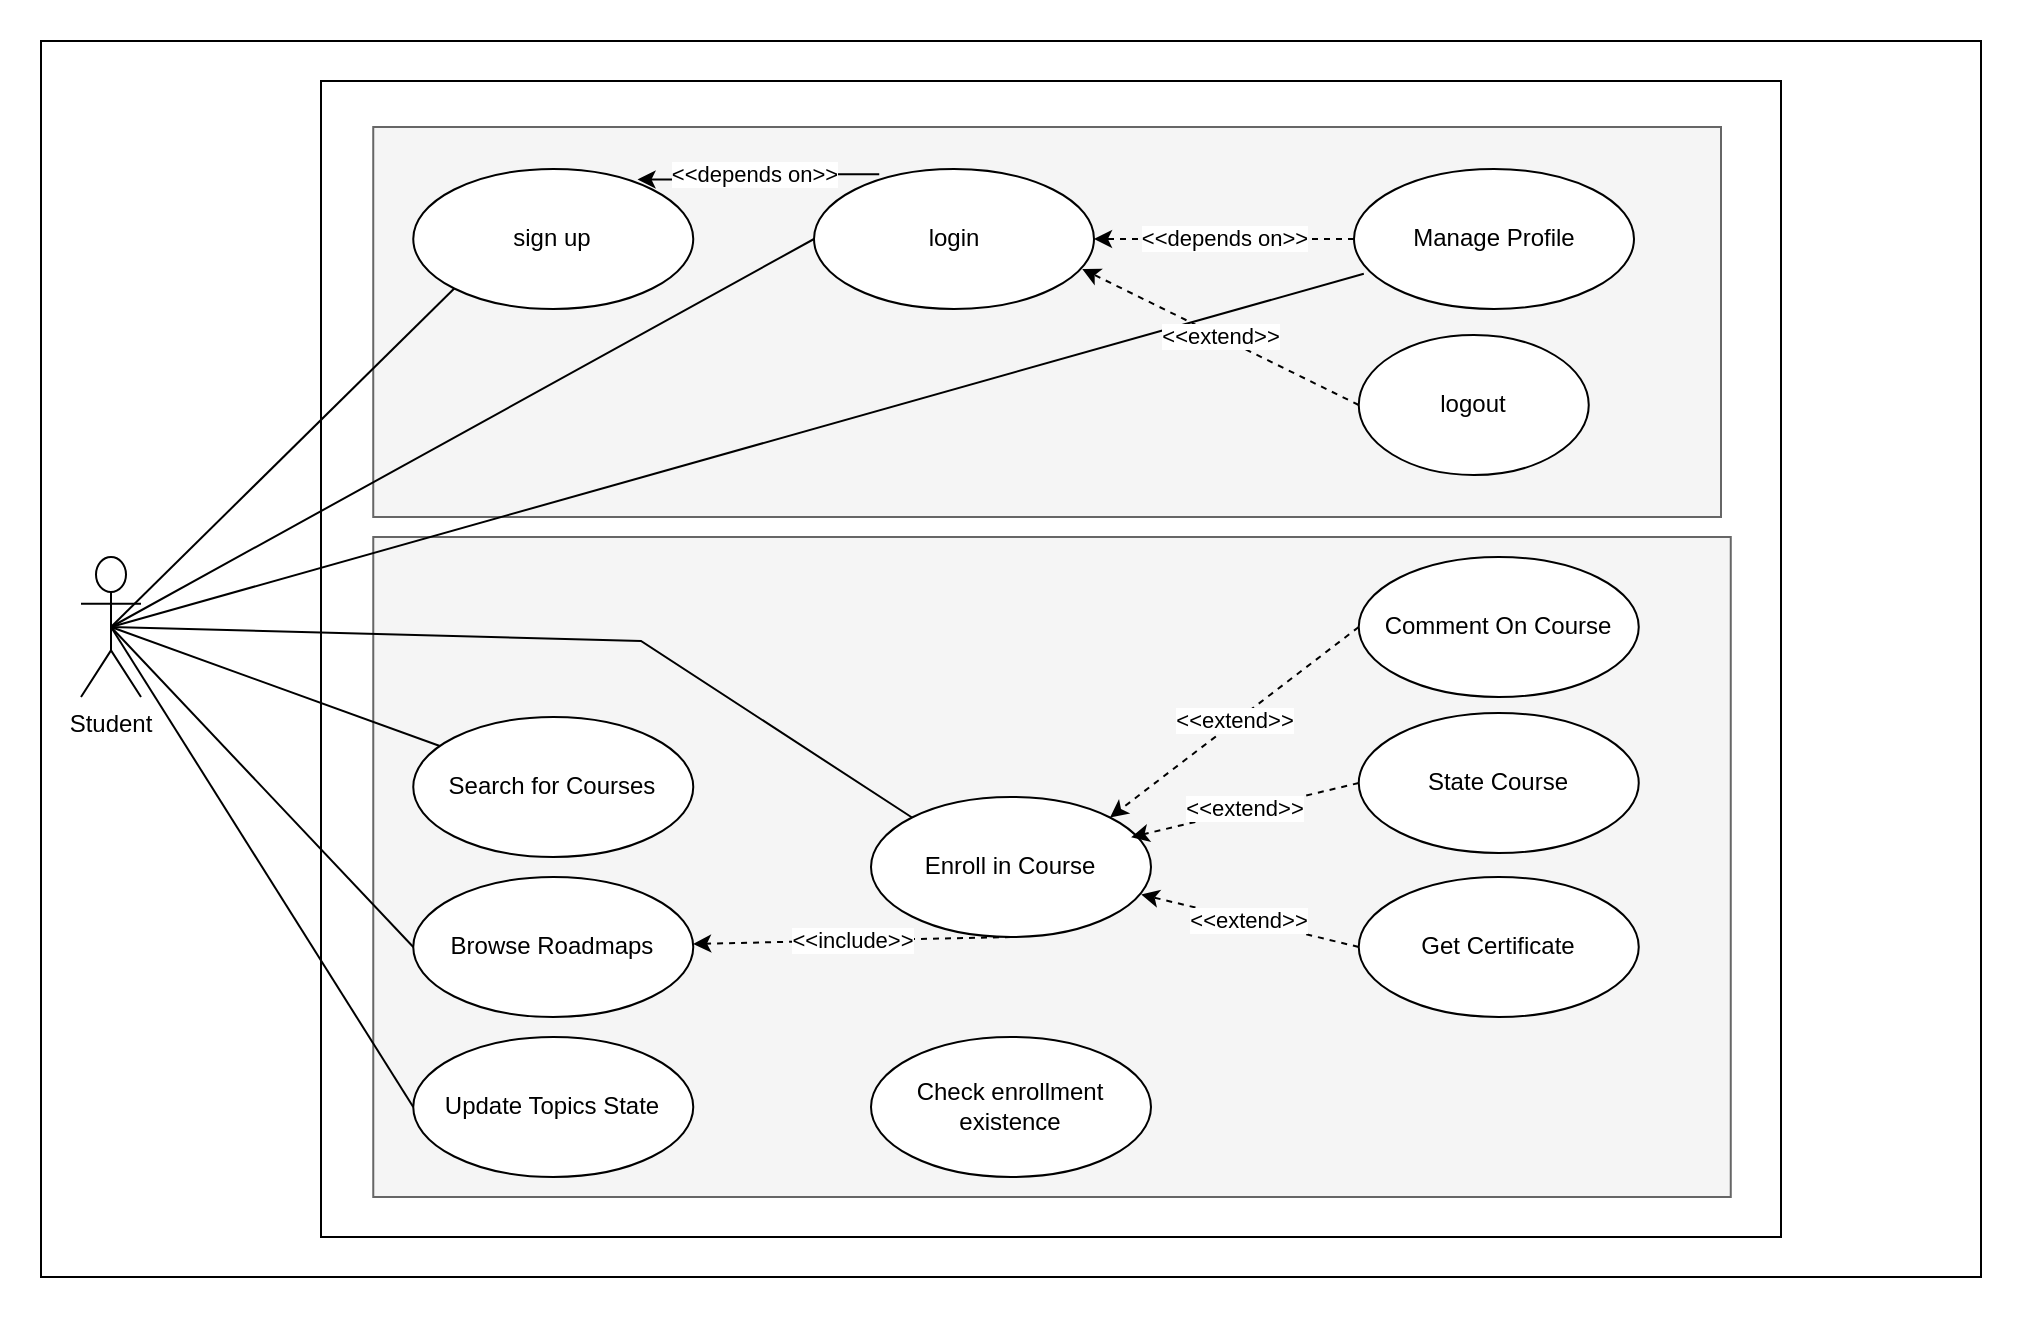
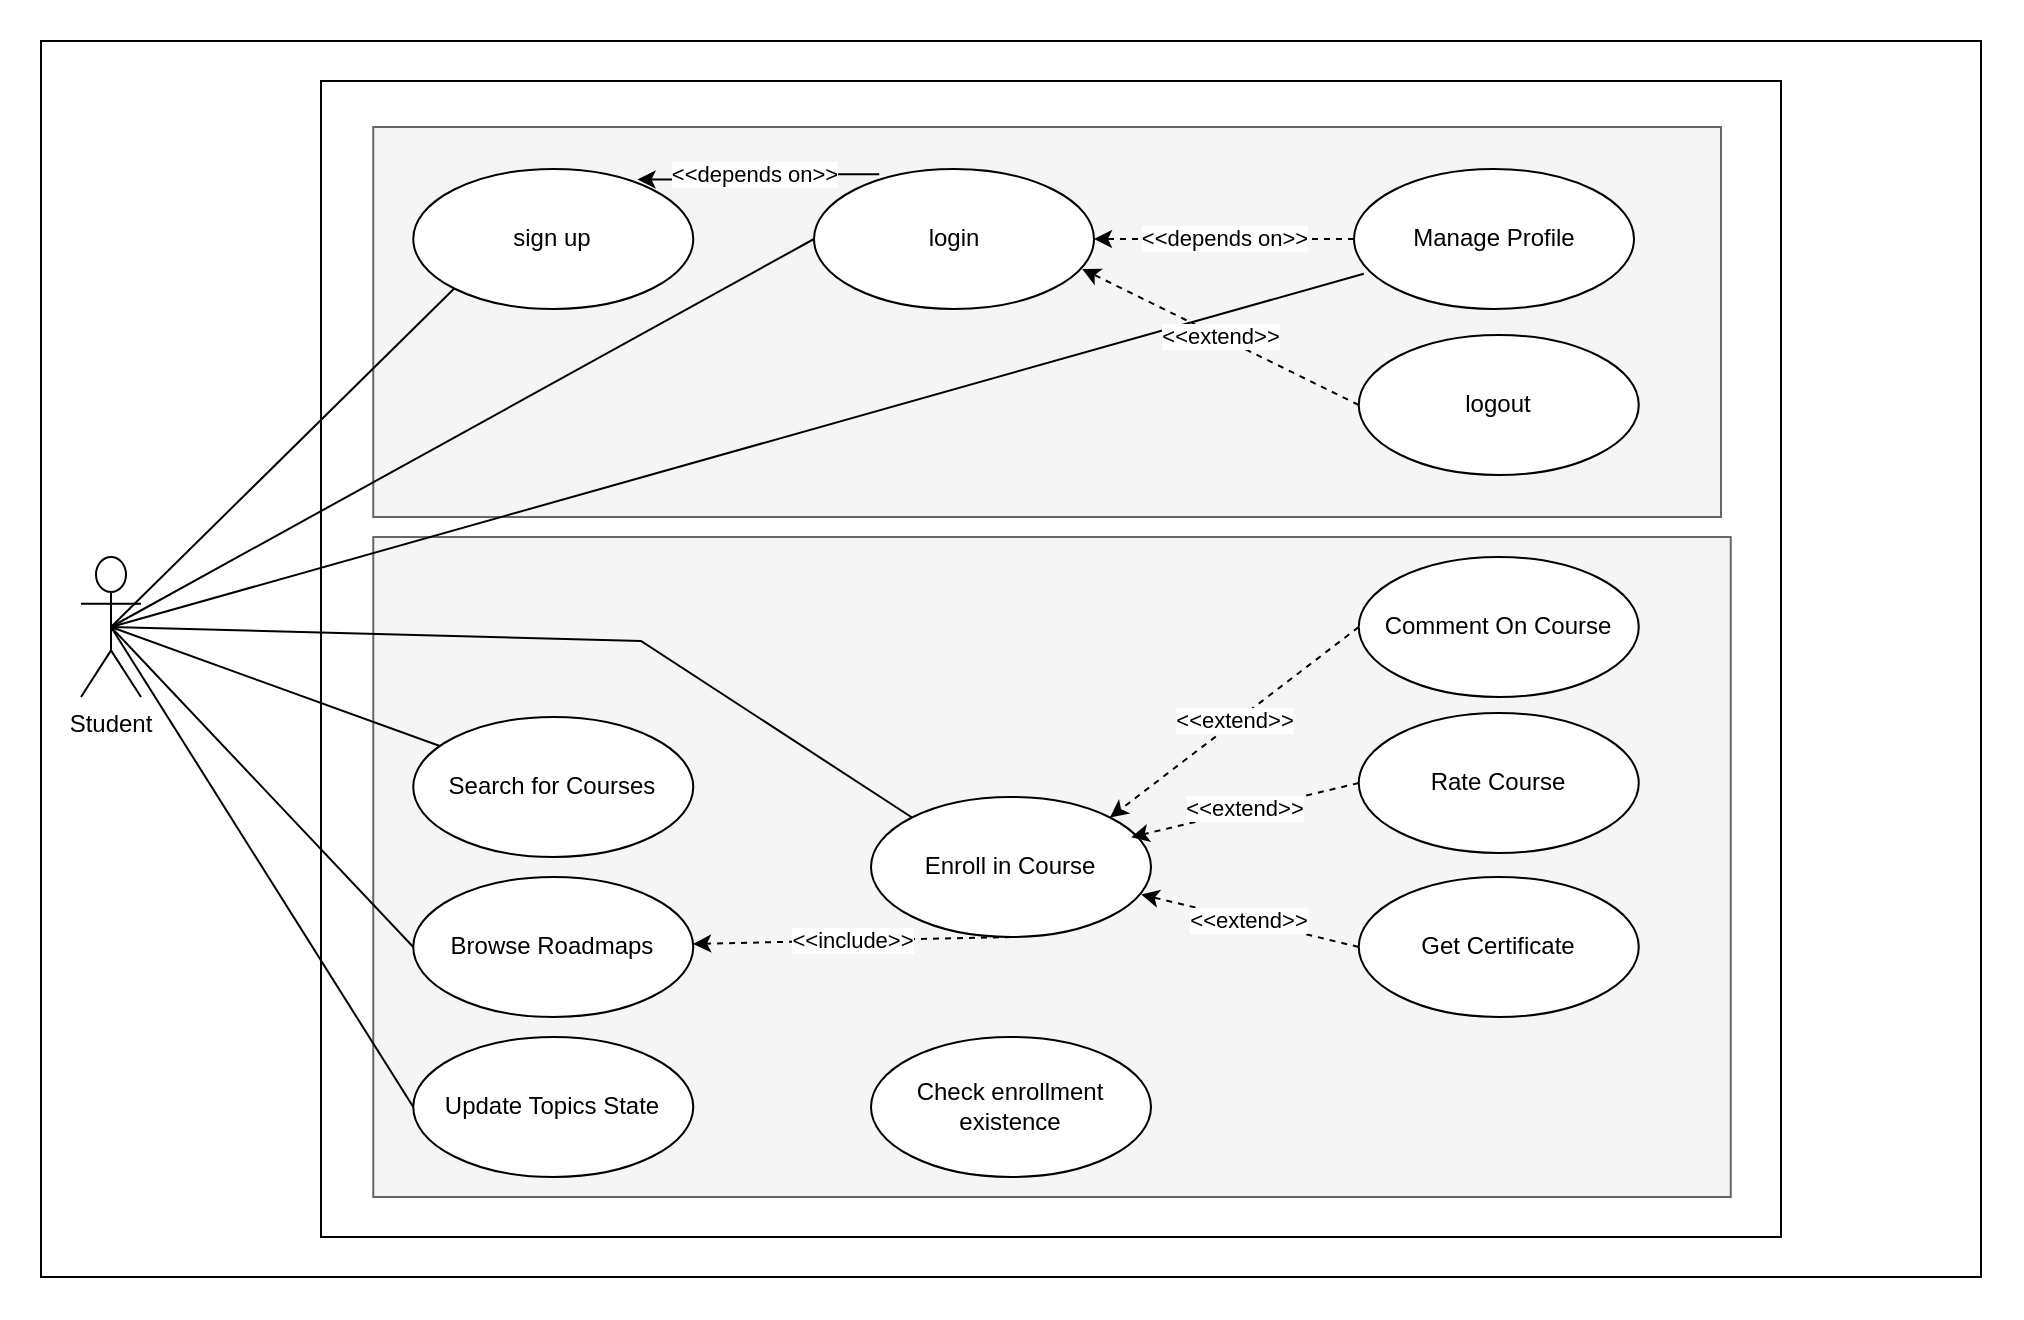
node "logout": size 230x140 -> 280x140
node "State Course": label "State Course" -> "Rate Course"
